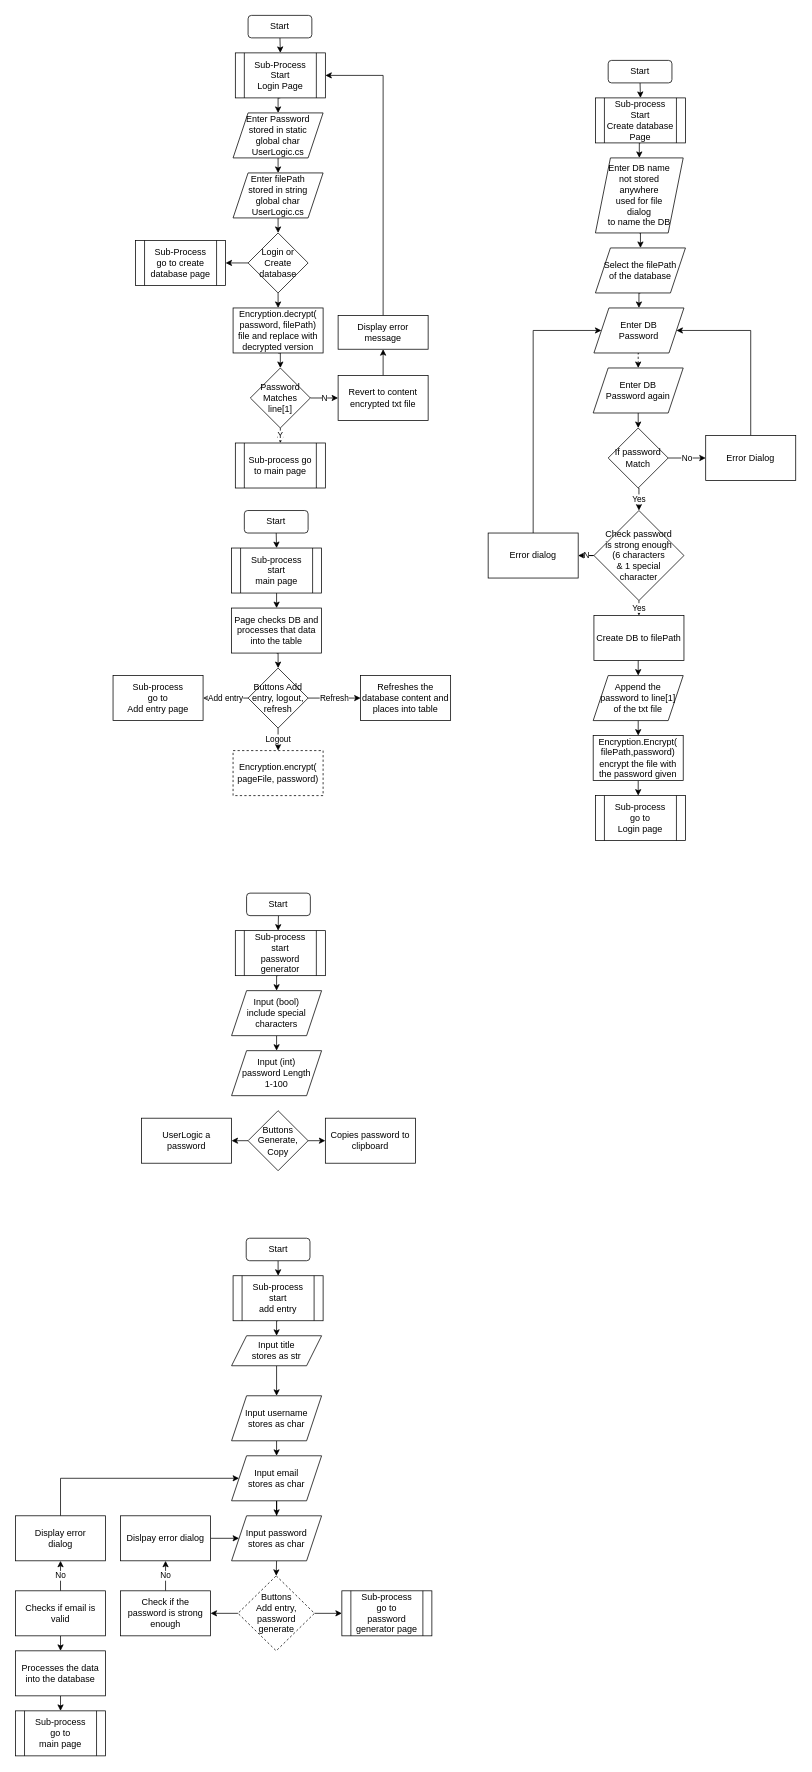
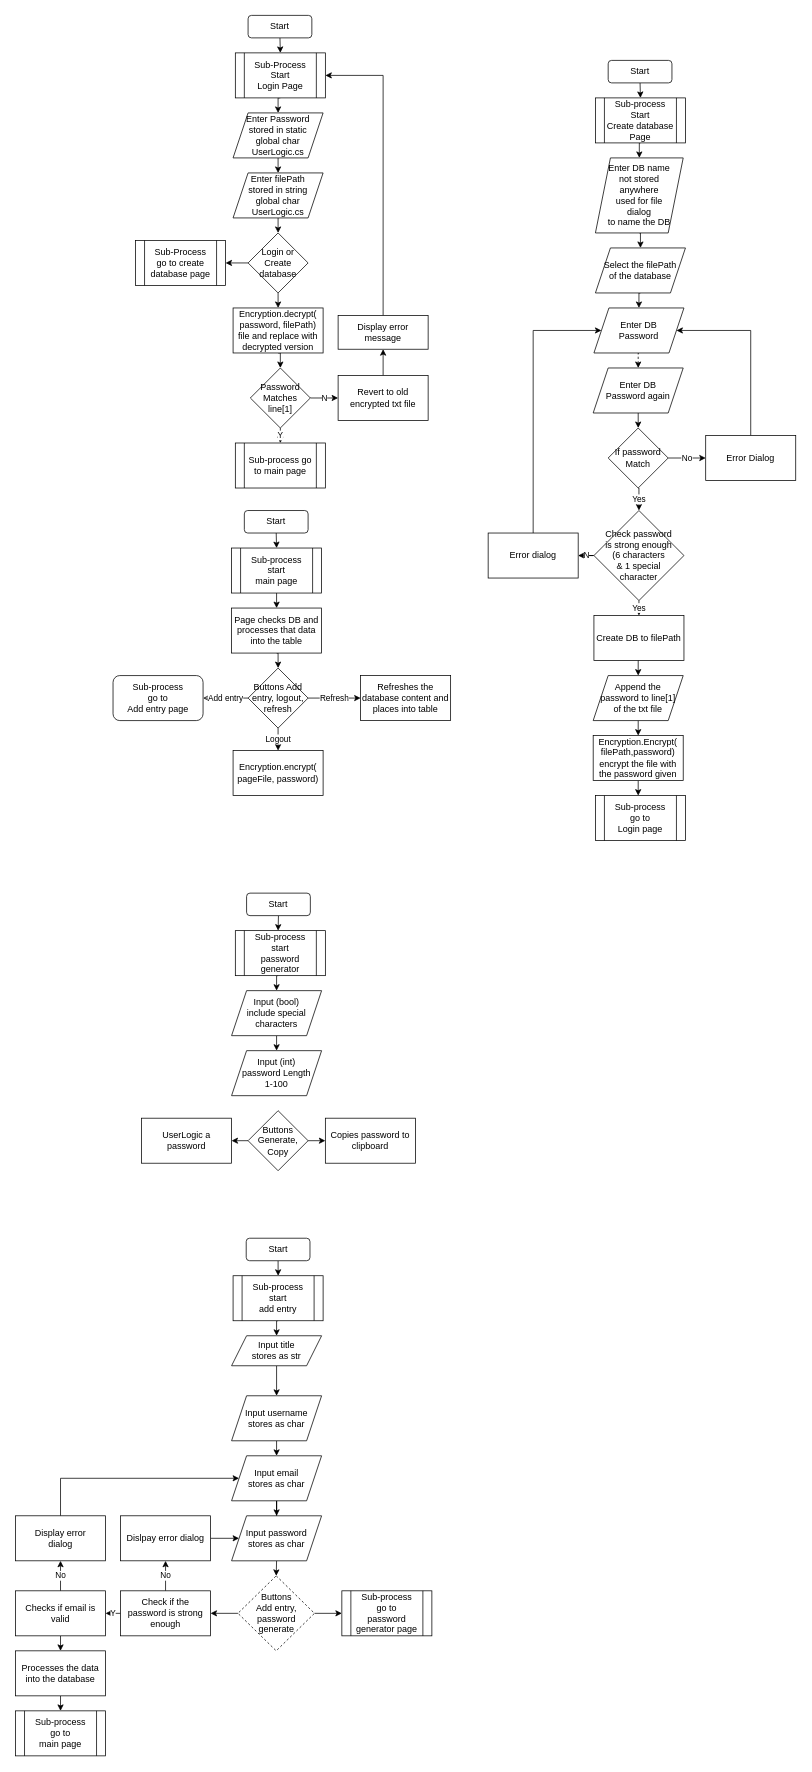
node "Revert to content encrypted txt file": label "Revert to content encrypted txt file" -> "Revert to old encrypted txt file"
node "Sub-process go to Add entry page": shape rectangle -> rounded rectangle
node "Encryption.encrypt( pageFile, password)": style dashed -> solid
edge "Check if the password is strong enough" -> "Checks if email is valid": added, label "Y"
